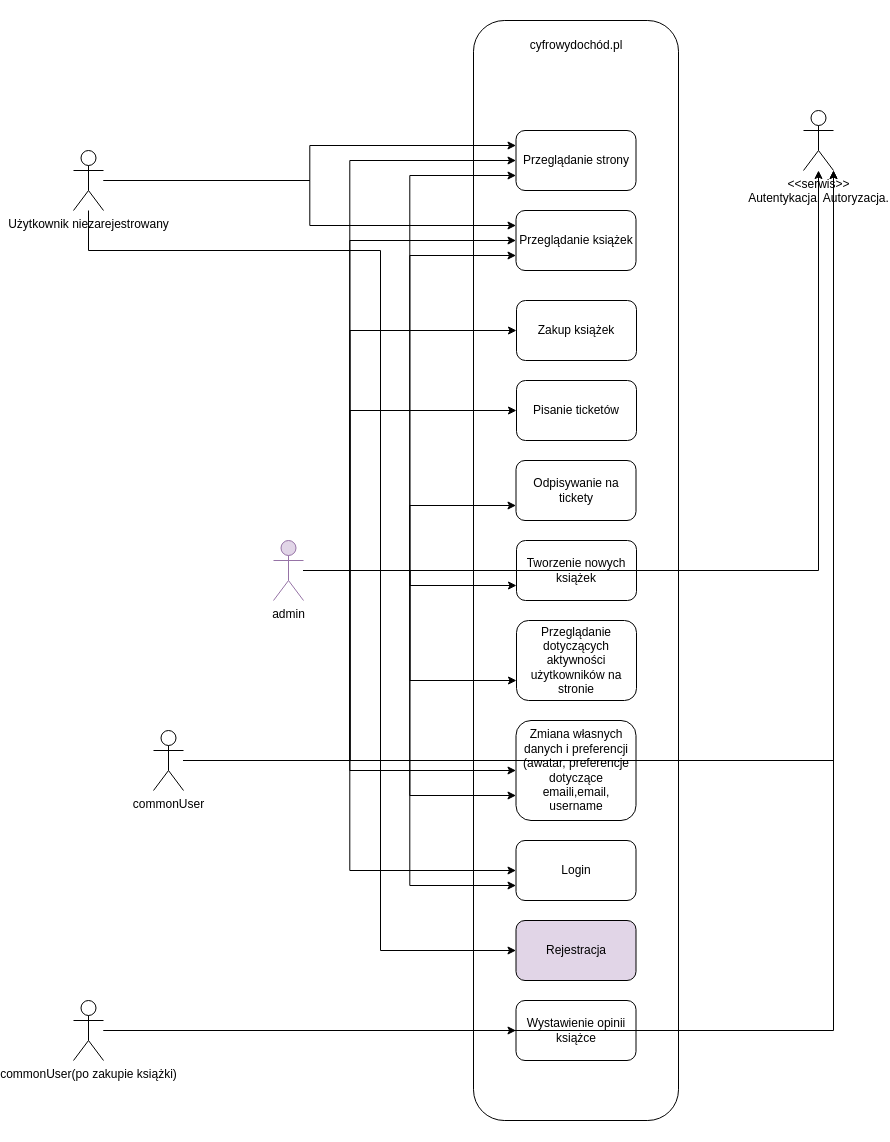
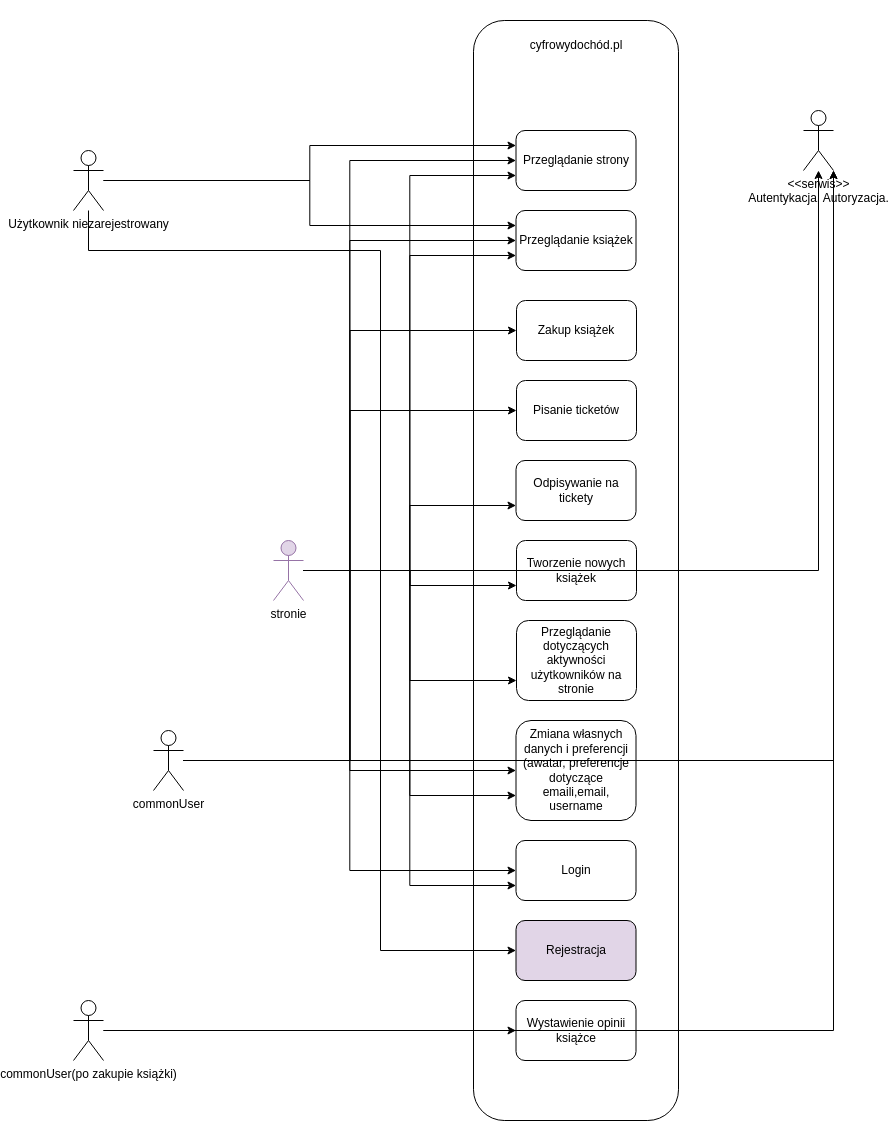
node "admin": label "admin" -> "stronie"
